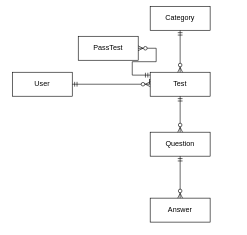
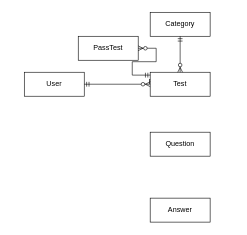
node "Category": moved (180, 18) -> (180, 24)
node "User": moved (42, 84) -> (54, 84)
edge "Test" -- "Question": removed
edge "Question" -- "Answer": removed
